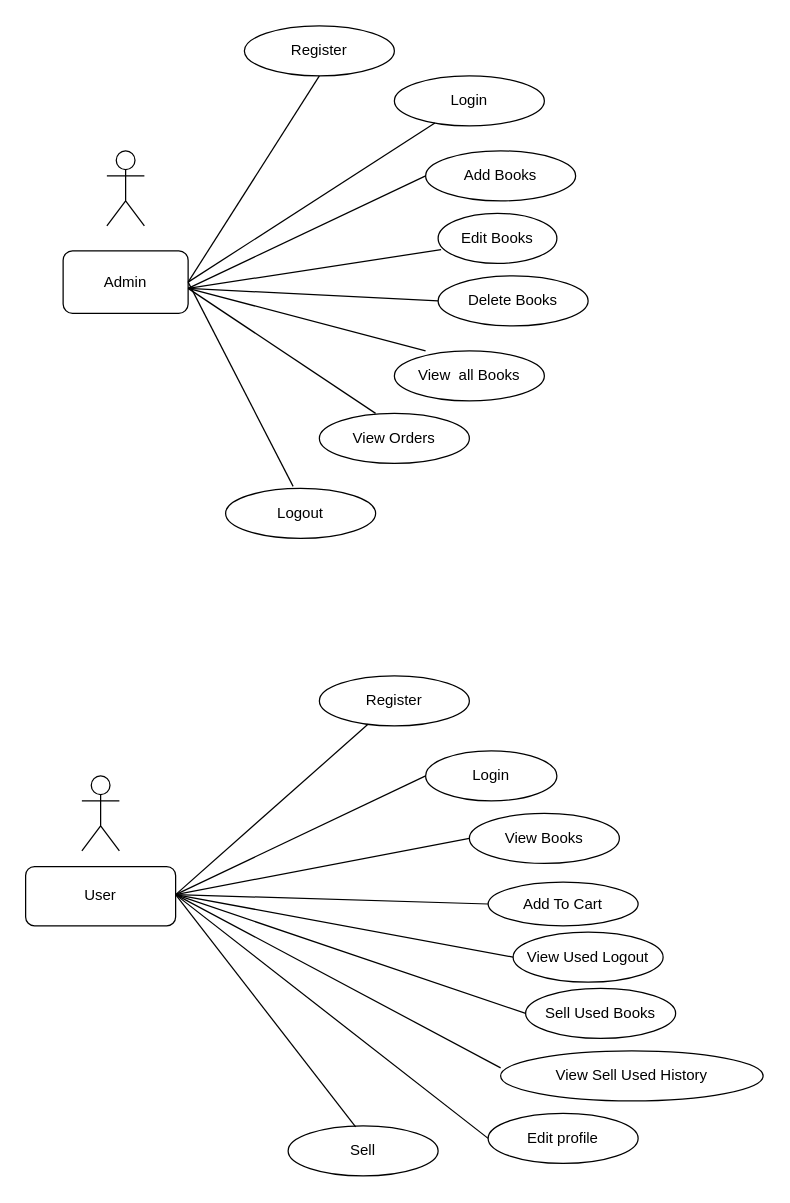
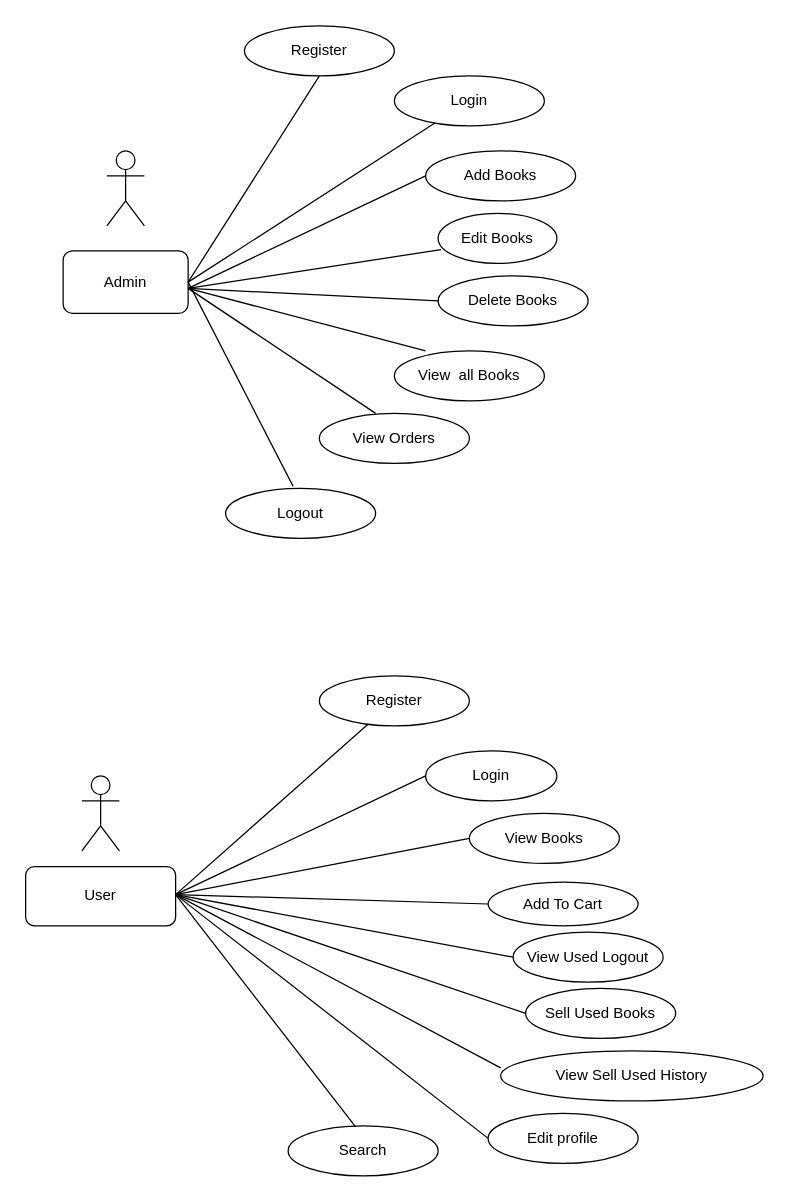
node "Sell": label "Sell" -> "Search"
